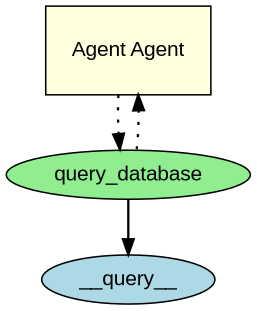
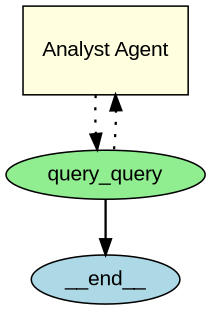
node "Agent Agent": label "Agent Agent" -> "Analyst Agent"
node "query_database": label "query_database" -> "query_query"
node "__query__": label "__query__" -> "__end__"
